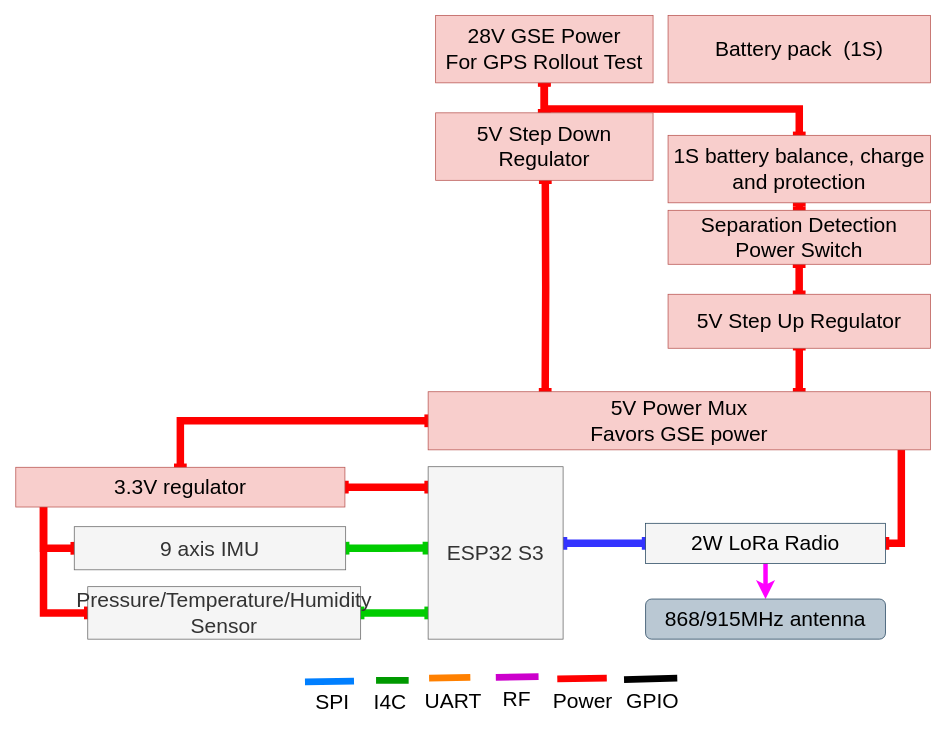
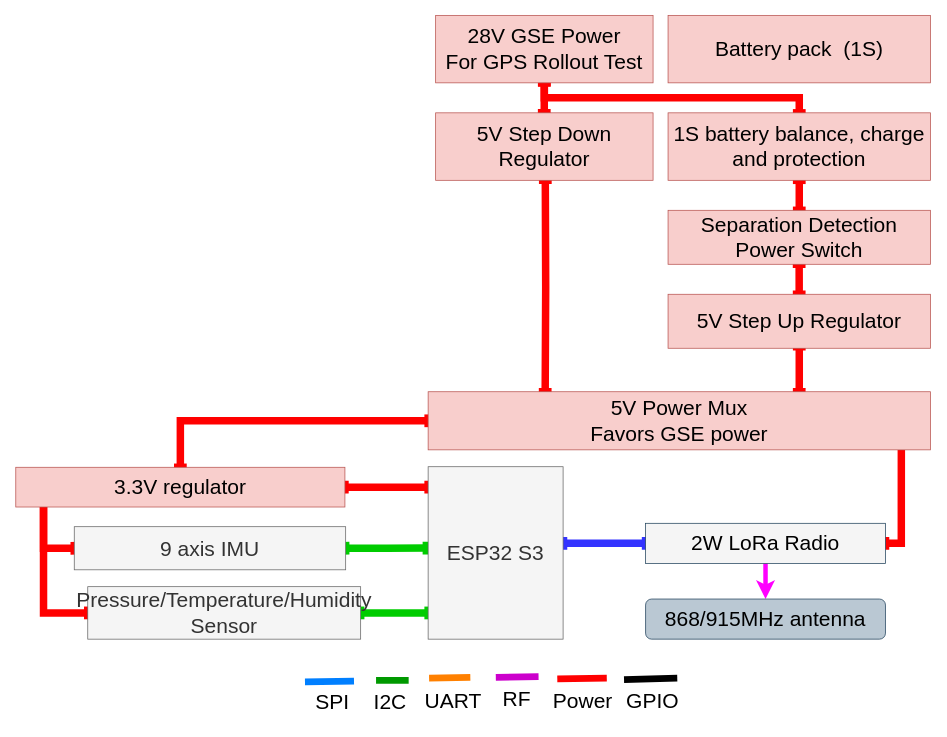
node "1S battery balance, charge and protection": moved (799, 169) -> (799, 147)
node "I4C": label "I4C" -> "I2C"
